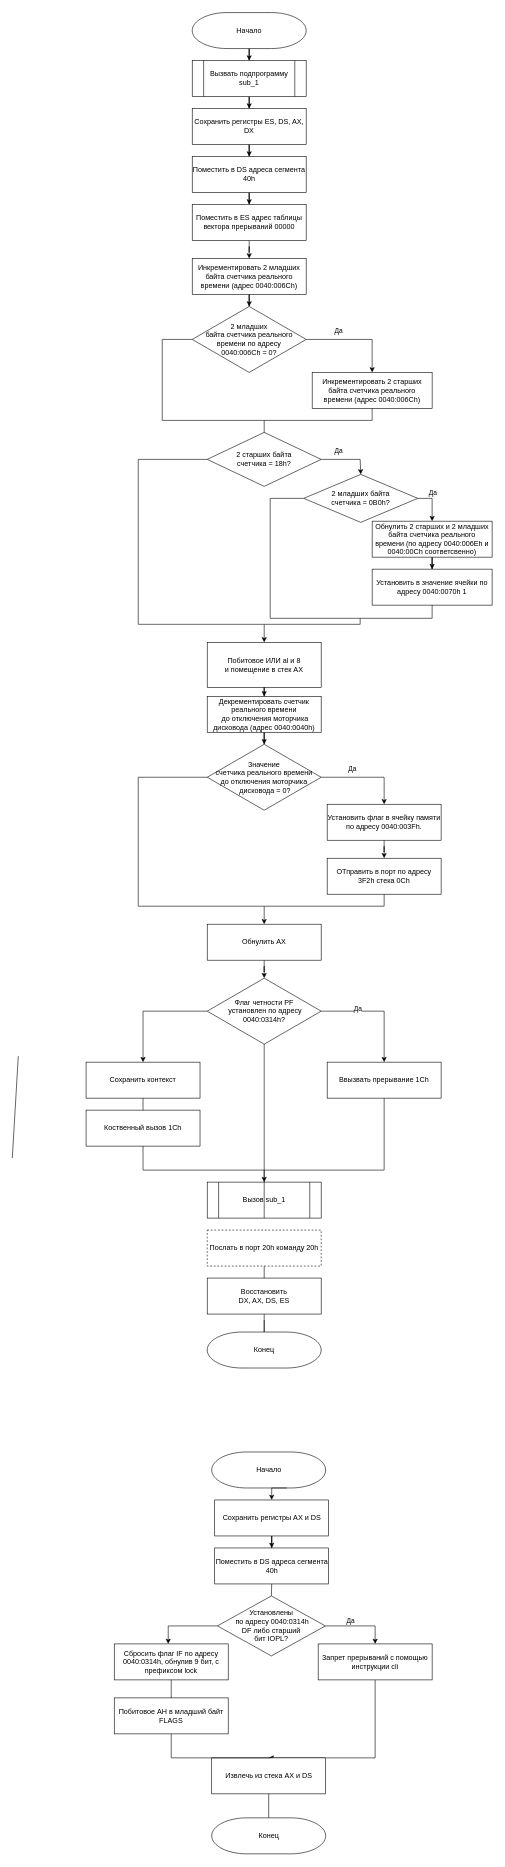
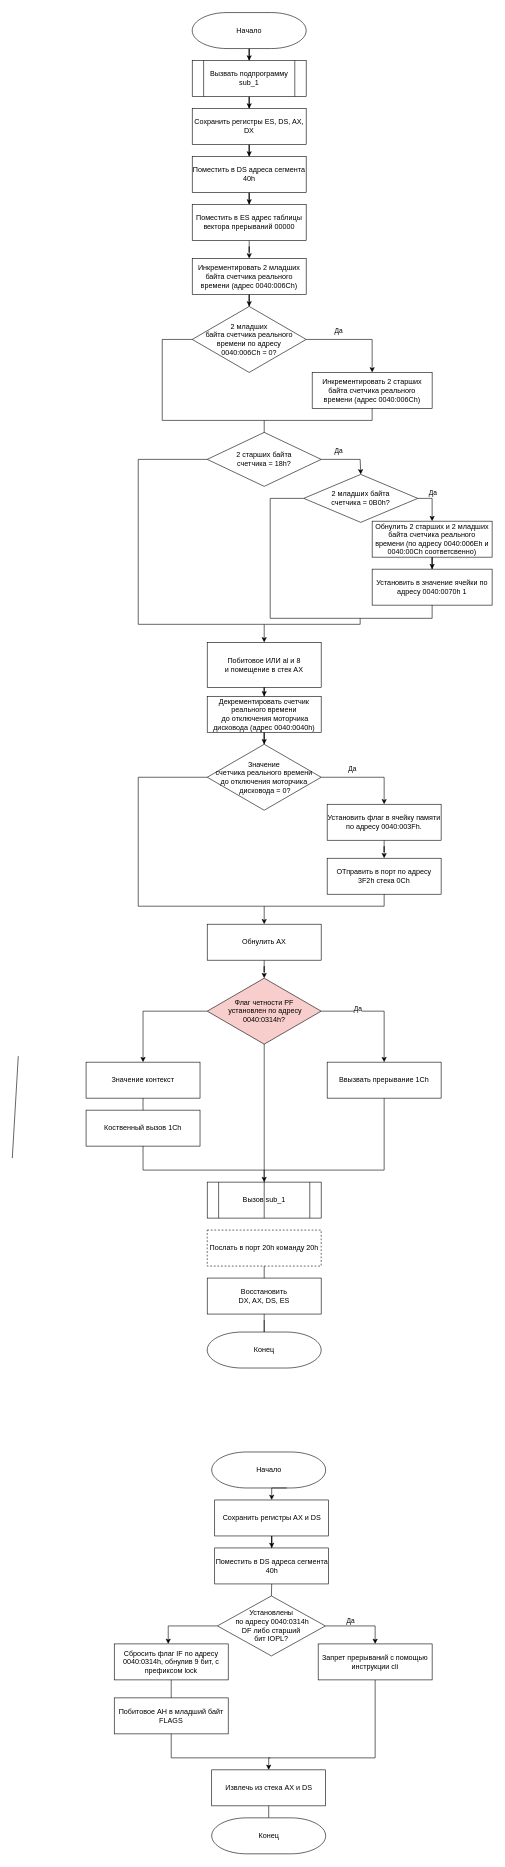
node "Флаг четности PF установлен по адресу 0040:0314h?": fillcolor #ffffff -> #f8cecc
node "Сохранить контекст": label "Сохранить контекст" -> "Значение контекст"
node "Извлечь из стека AX и DS": moved (269, 1776) -> (269, 1788)
